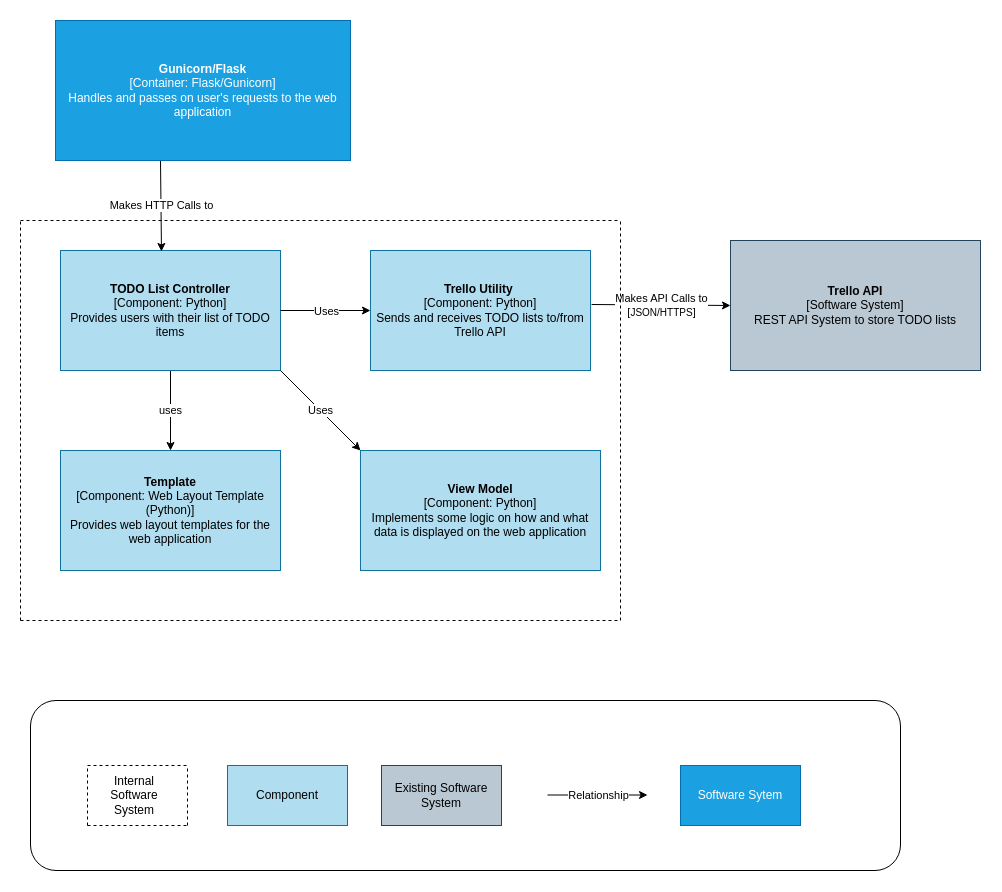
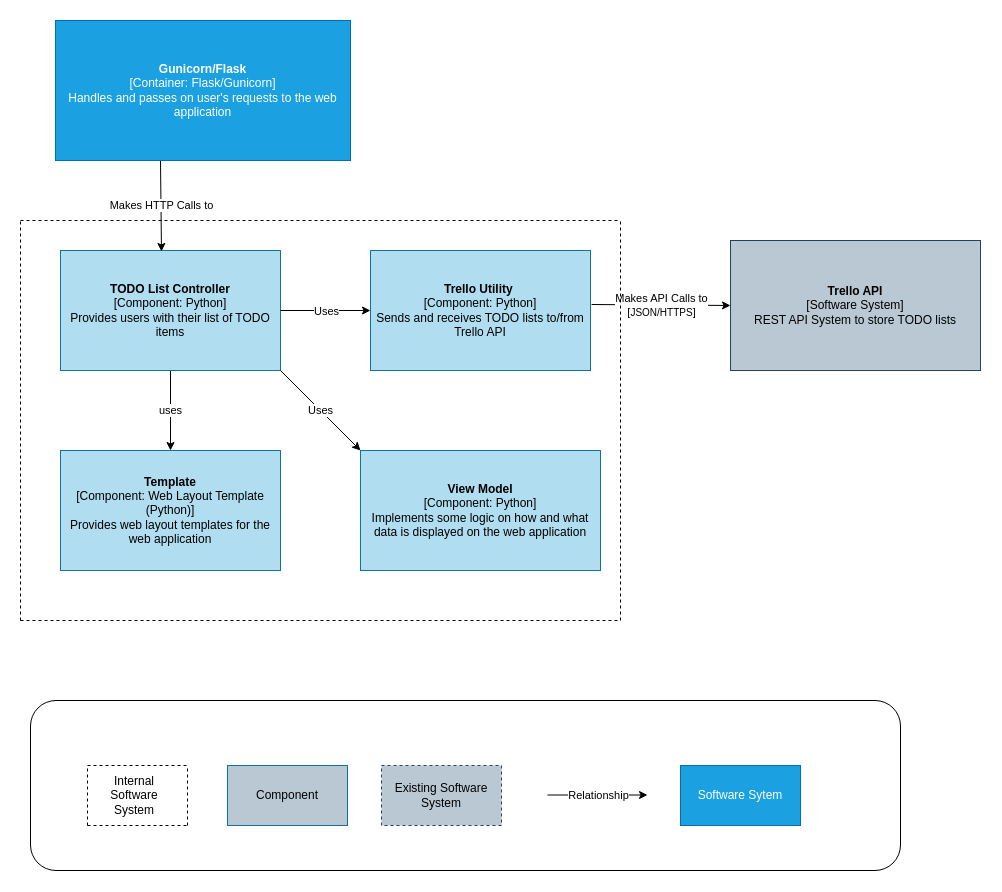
node "Component": fillcolor #b1ddf0 -> #bac8d3
node "Existing Software System": style solid -> dashed
